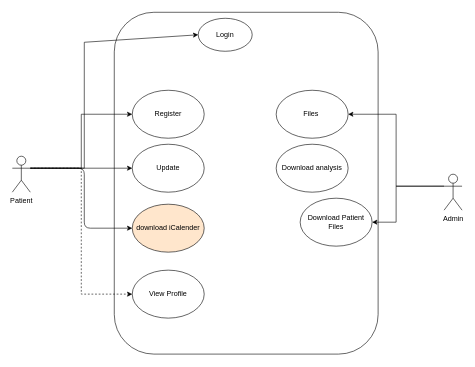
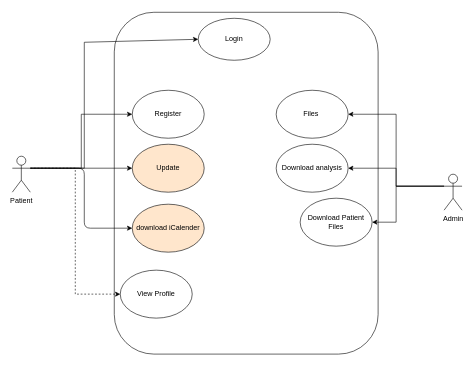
node "Login": size 54x33 -> 72x42
node "Update": fillcolor #ffffff -> #ffe6cc
edge "Admin" -> "Download analysis": added
node "View Profile": moved (168, 294) -> (156, 294)
